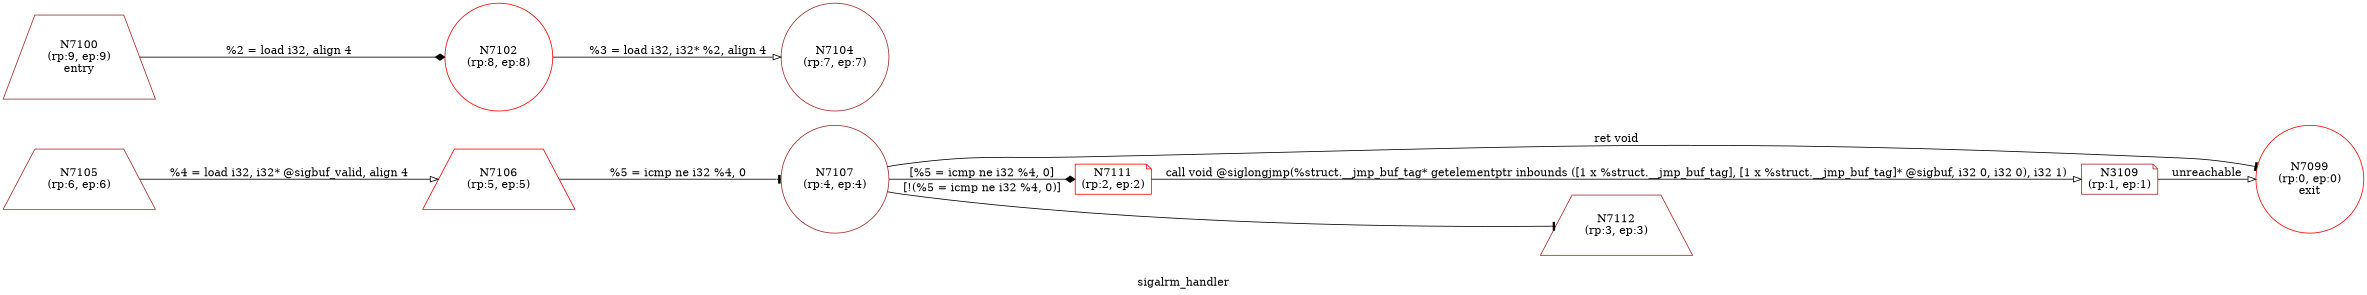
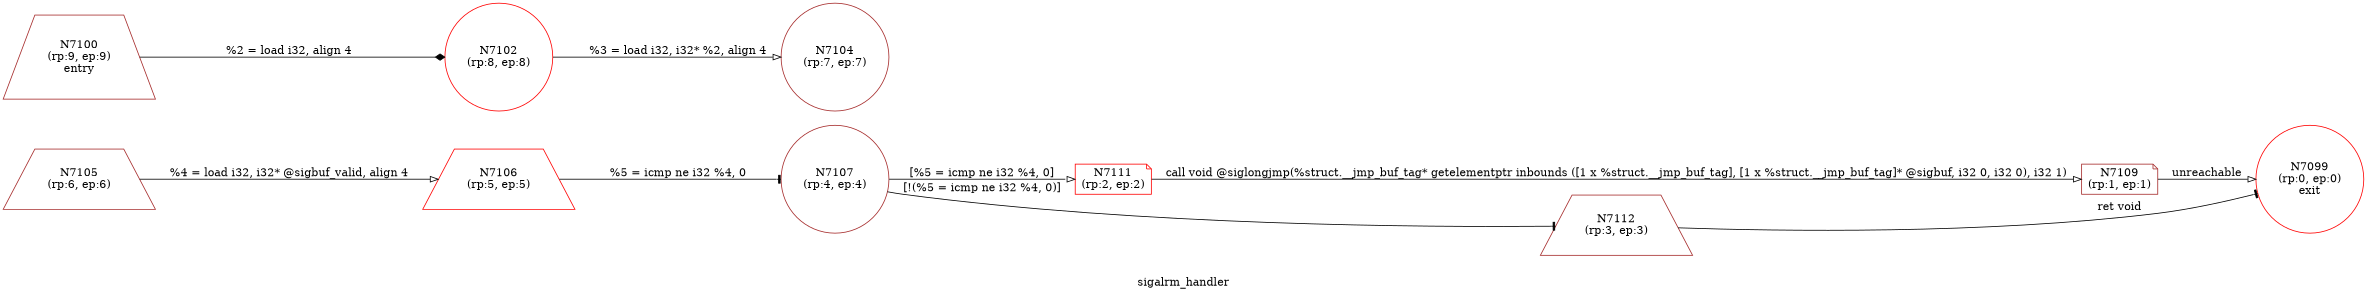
edge "N7107 (rp:4, ep:4)" -> "N7099 (rp:0, ep:0) exit": now "N7112 (rp:3, ep:3)" -> "N7099 (rp:0, ep:0) exit"
edge "N7107 (rp:4, ep:4)" -> "N7111 (rp:2, ep:2)": arrowhead diamond -> onormal
node "N3109 (rp:1, ep:1)": label "N3109 (rp:1, ep:1)" -> "N7109 (rp:1, ep:1)"
